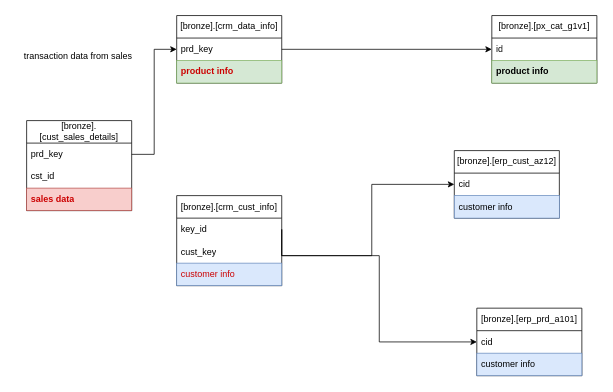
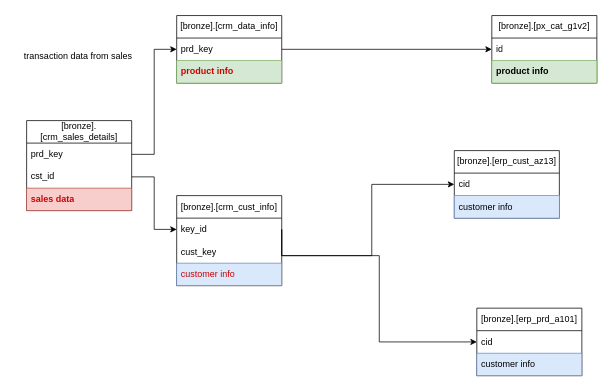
node "[bronze].[px_cat_g1v1]": label "[bronze].[px_cat_g1v1]" -> "[bronze].[px_cat_g1v2]"
node "[bronze].[cust_sales_details]": label "[bronze].[cust_sales_details]" -> "[bronze].[crm_sales_details]"
node "[bronze].[erp_cust_az12]": label "[bronze].[erp_cust_az12]" -> "[bronze].[erp_cust_az13]"
edge "cst_id" -> "key_id": added
